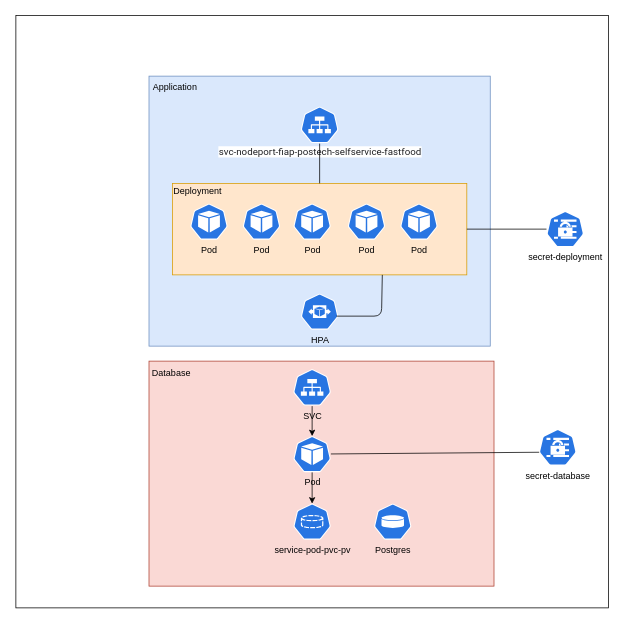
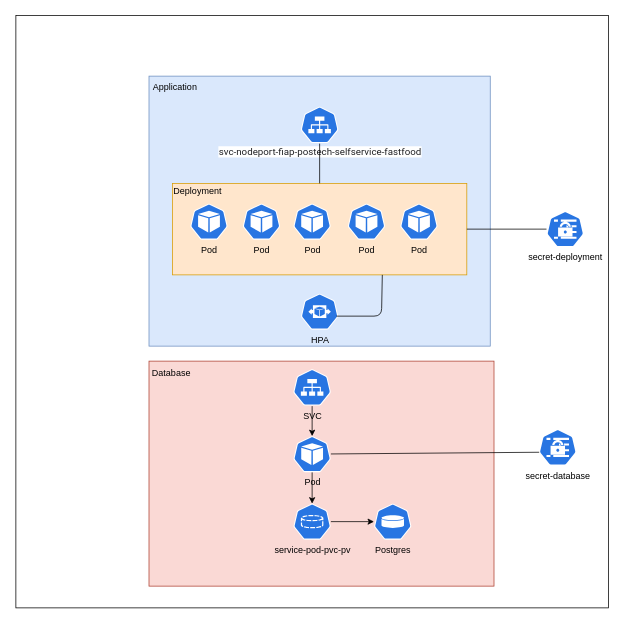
edge "service-pod-pvc-pv" -> "Postgres": added
